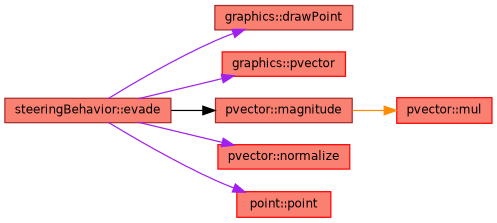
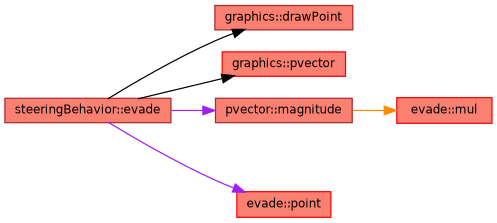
edge "steeringBehavior::evade" -> "graphics::drawPoint": color purple -> black
edge "steeringBehavior::evade" -> "graphics::pvector": color purple -> black
edge "steeringBehavior::evade" -> "pvector::magnitude": color black -> purple
node "pvector::mul": label "pvector::mul" -> "evade::mul"
node "pvector::normalize": removed
node "point::point": label "point::point" -> "evade::point"
